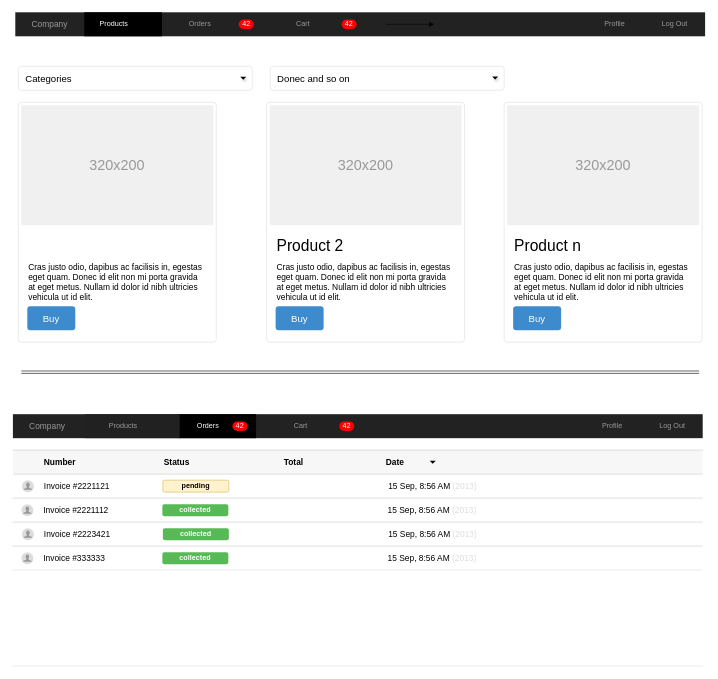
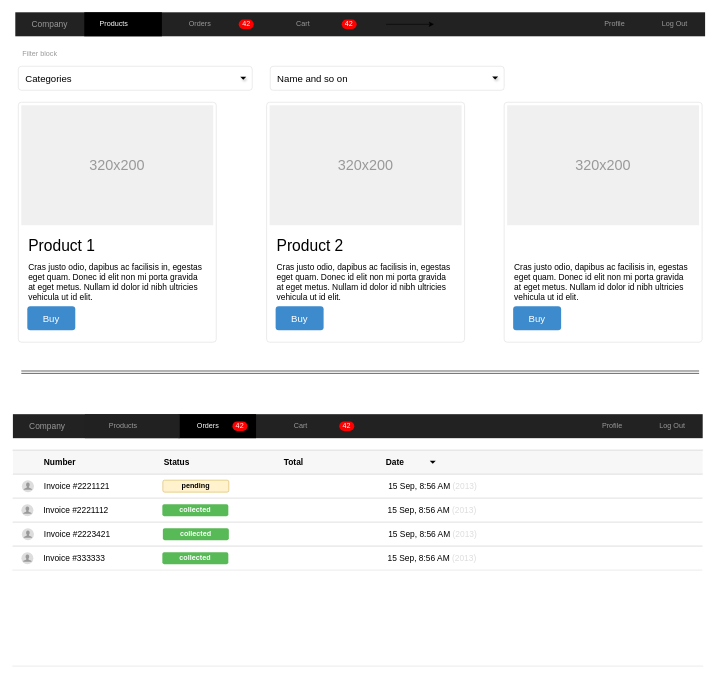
node "Filter block": added
node "Donec and so on": label "Donec and so on" -> "Name and so on"
node "Product 1": added
node "Product n": removed
